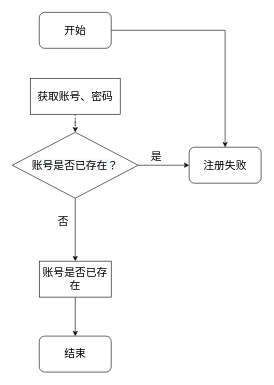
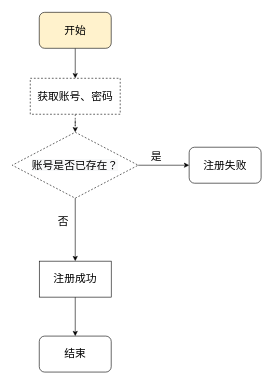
node "开始": fillcolor #ffffff -> #fff2cc
edge "开始" -> "注册失败": now "开始" -> "获取账号、密码"
node "获取账号、密码": style solid -> dashed
node "账号是否已存在？": style solid -> dashed
node "账号是否已存在": label "账号是否已存在" -> "注册成功"
